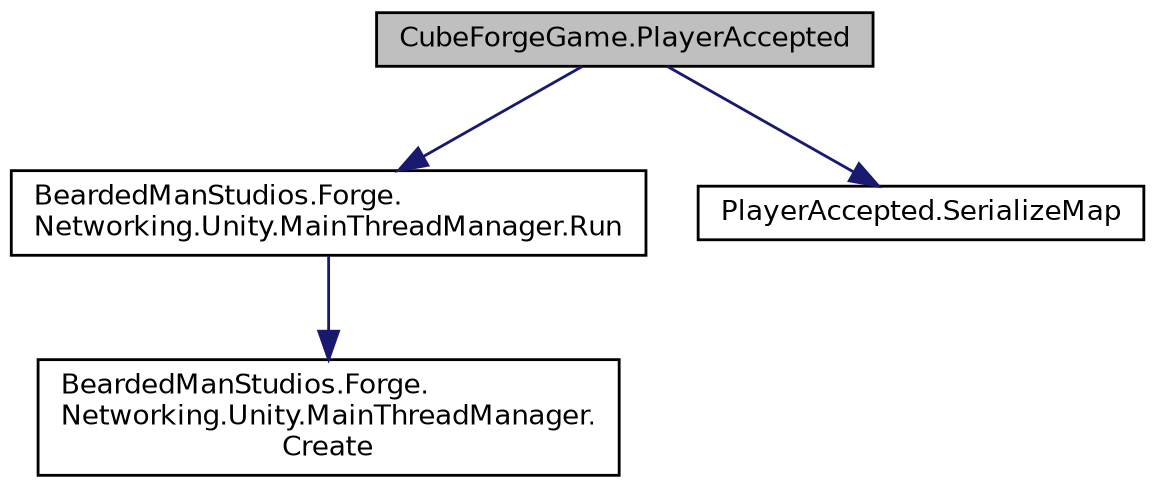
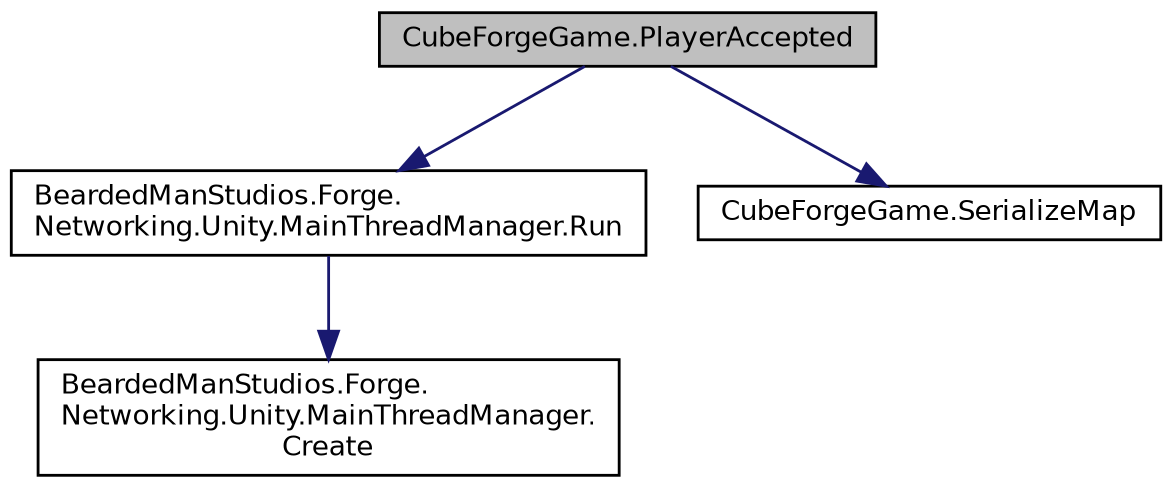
node "PlayerAccepted.SerializeMap": label "PlayerAccepted.SerializeMap" -> "CubeForgeGame.SerializeMap"
